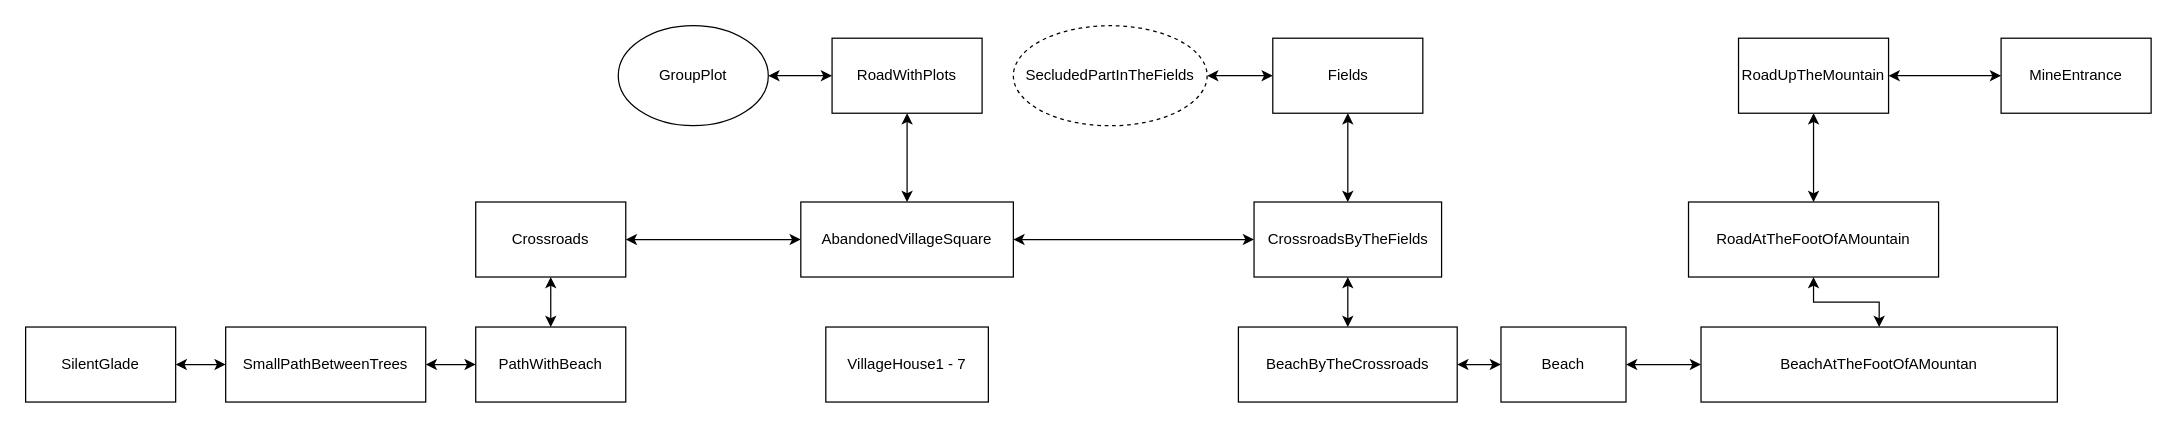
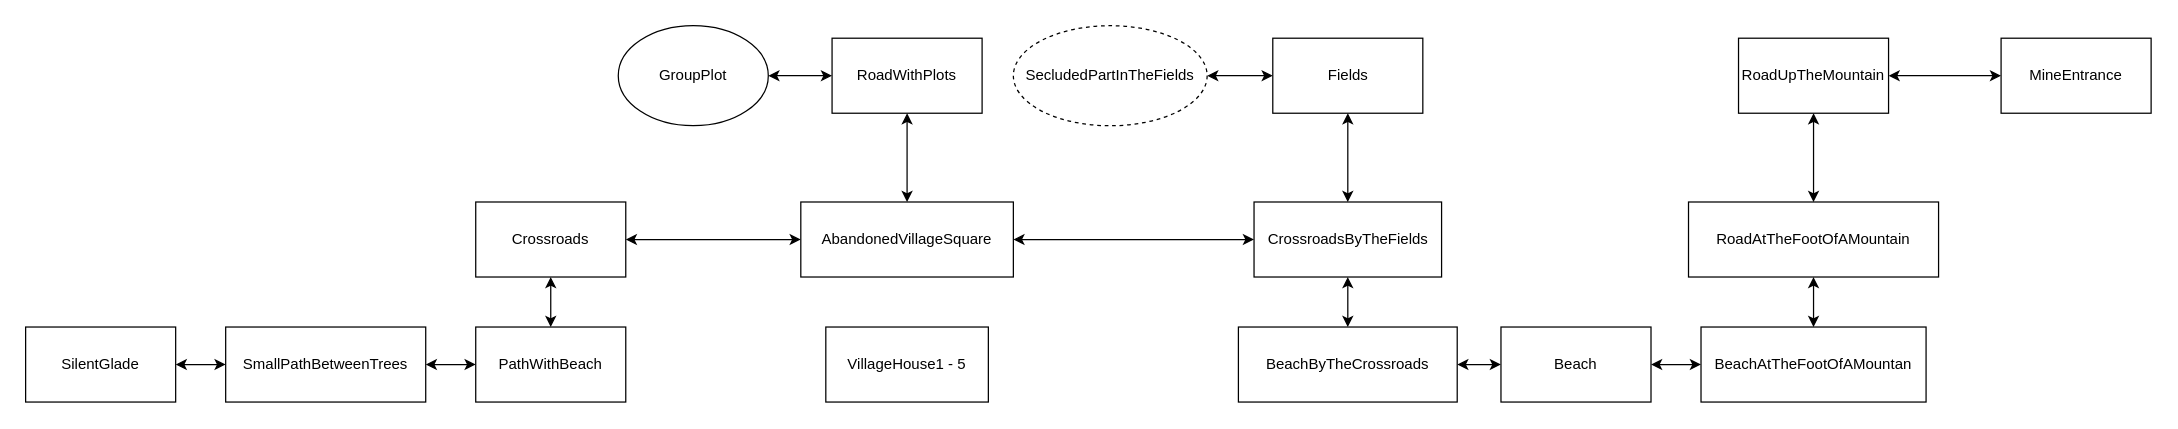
node "VillageHouse1 - 7": label "VillageHouse1 - 7" -> "VillageHouse1 - 5"
node "Beach": size 125x75 -> 150x75
node "BeachAtTheFootOfAMountan": size 356x75 -> 225x75
